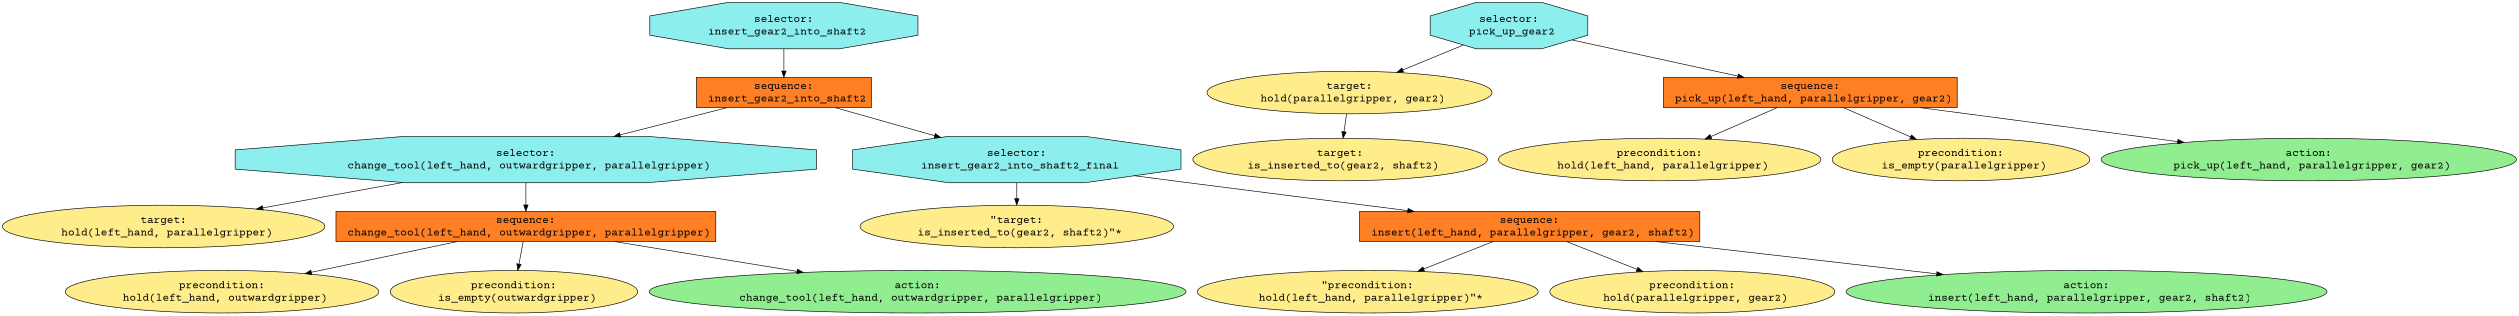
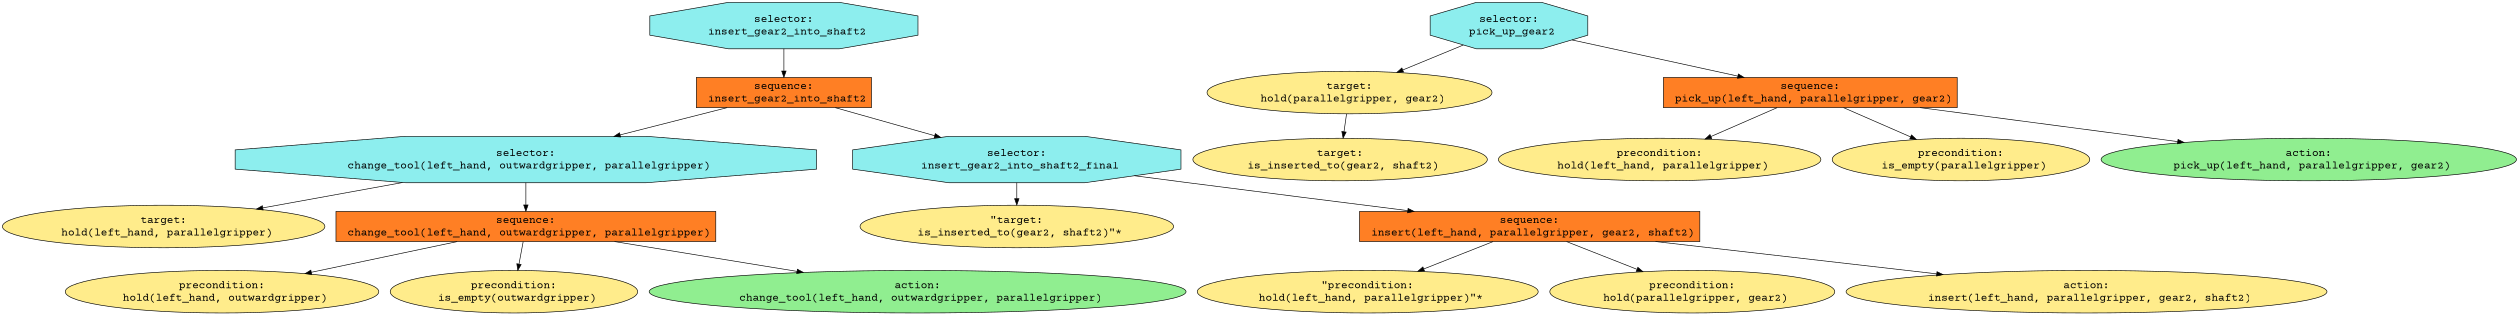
node "action: insert(left_hand, parallelgripper, gear2, shaft2)": fillcolor lightgreen -> lightgoldenrod1
